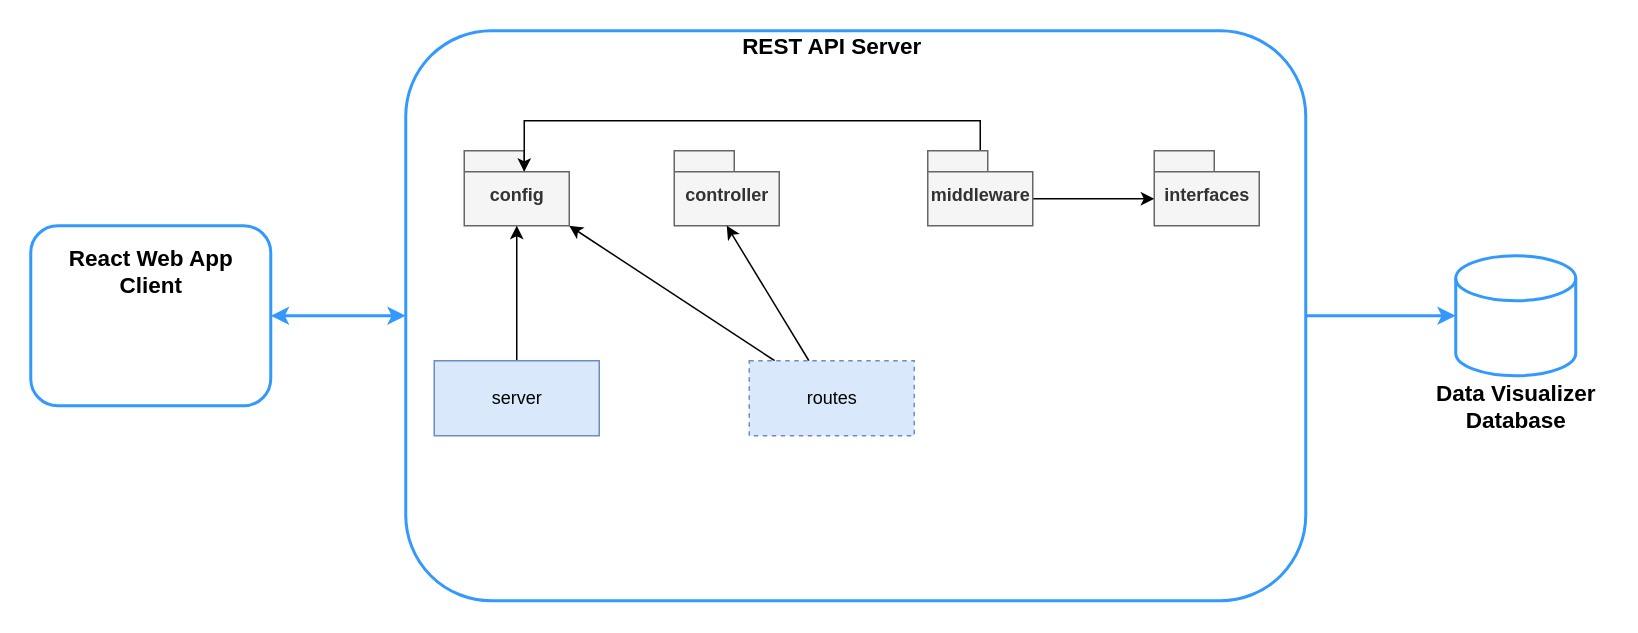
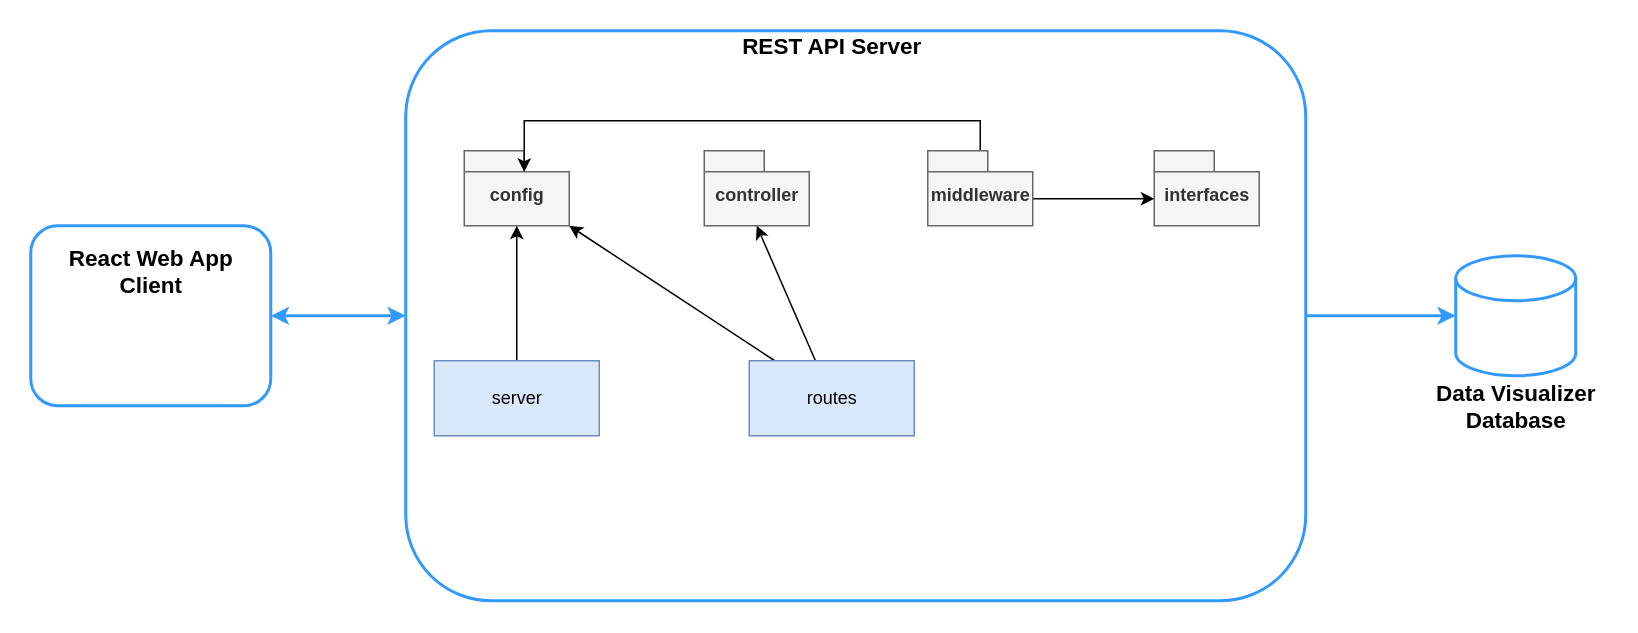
node "controller": moved (727, 188) -> (757, 188)
node "routes": style dashed -> solid
